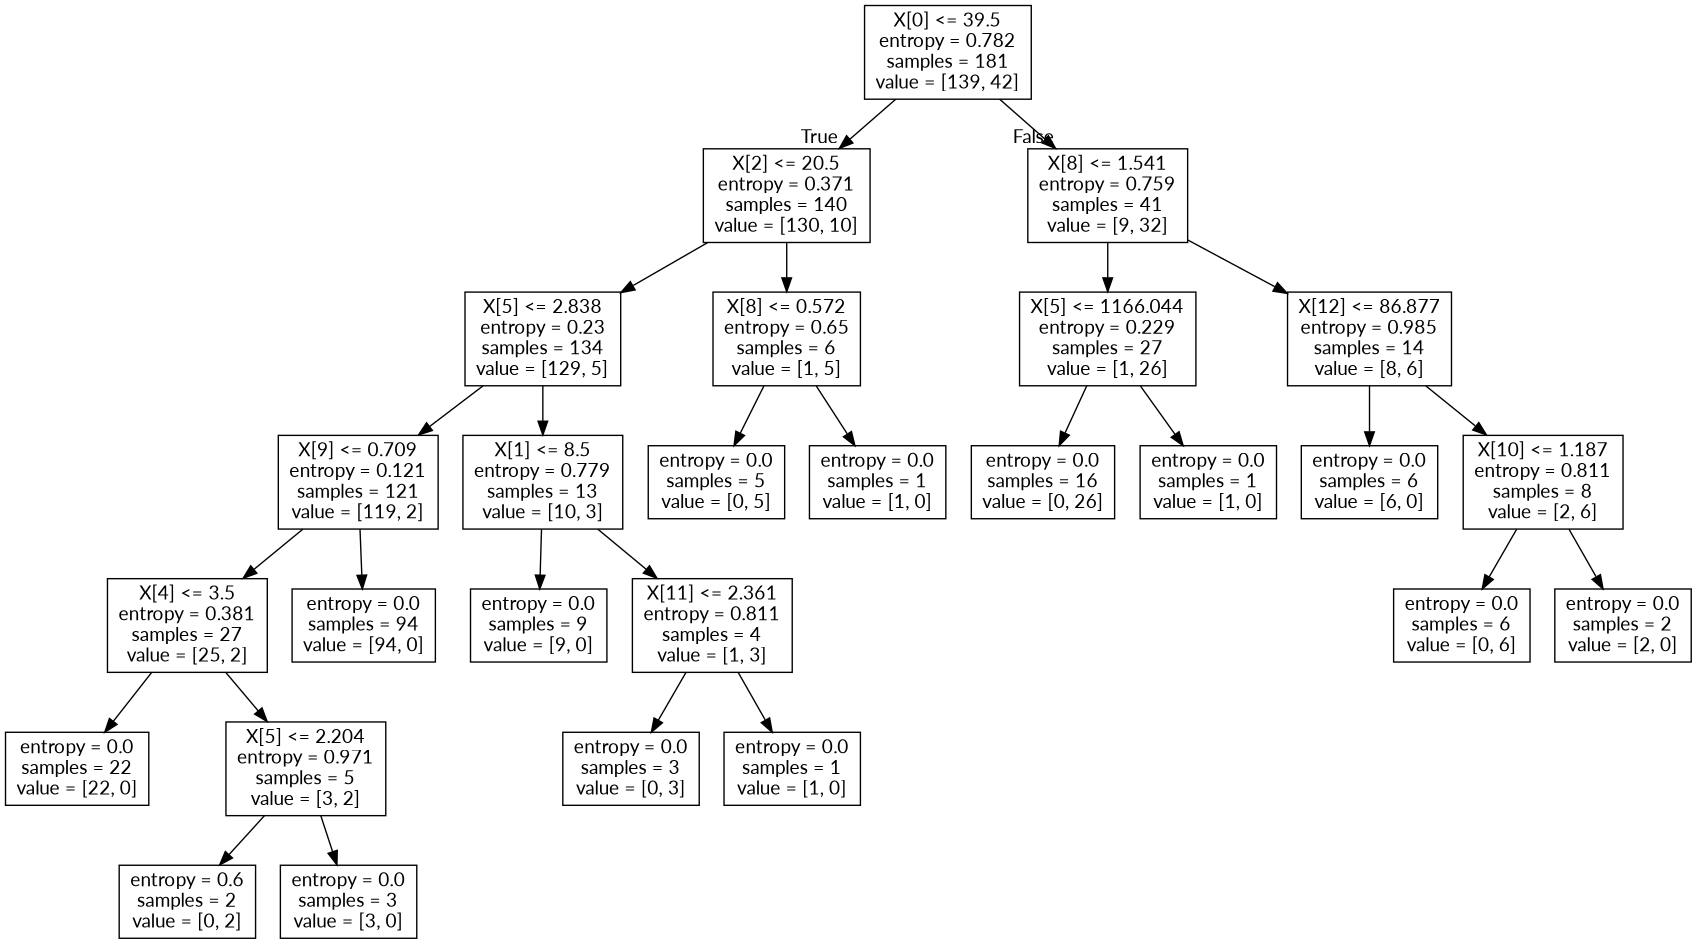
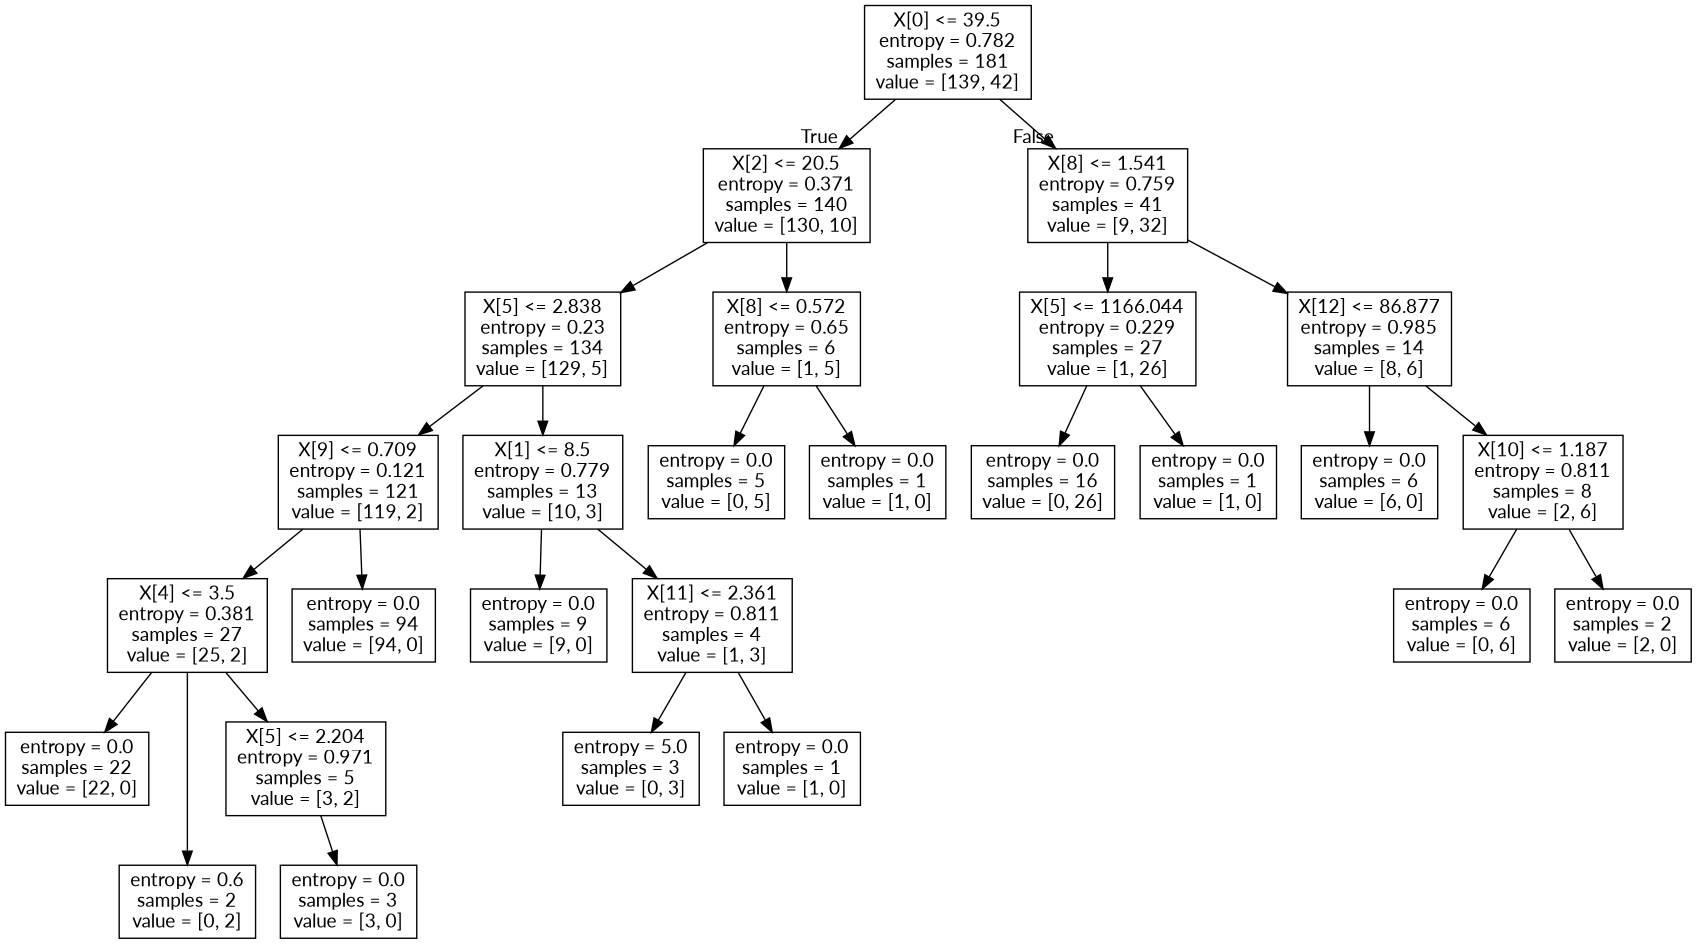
node "entropy = 0.0 samples = 3 value = [0, 3]": label "entropy = 0.0 samples = 3 value = [0, 3]" -> "entropy = 5.0 samples = 3 value = [0, 3]"
edge "X[5] <= 2.204 entropy = 0.971 samples = 5 value = [3, 2]" -> "entropy = 0.6 samples = 2 value = [0, 2]": now "X[4] <= 3.5 entropy = 0.381 samples = 27 value = [25, 2]" -> "entropy = 0.6 samples = 2 value = [0, 2]"
